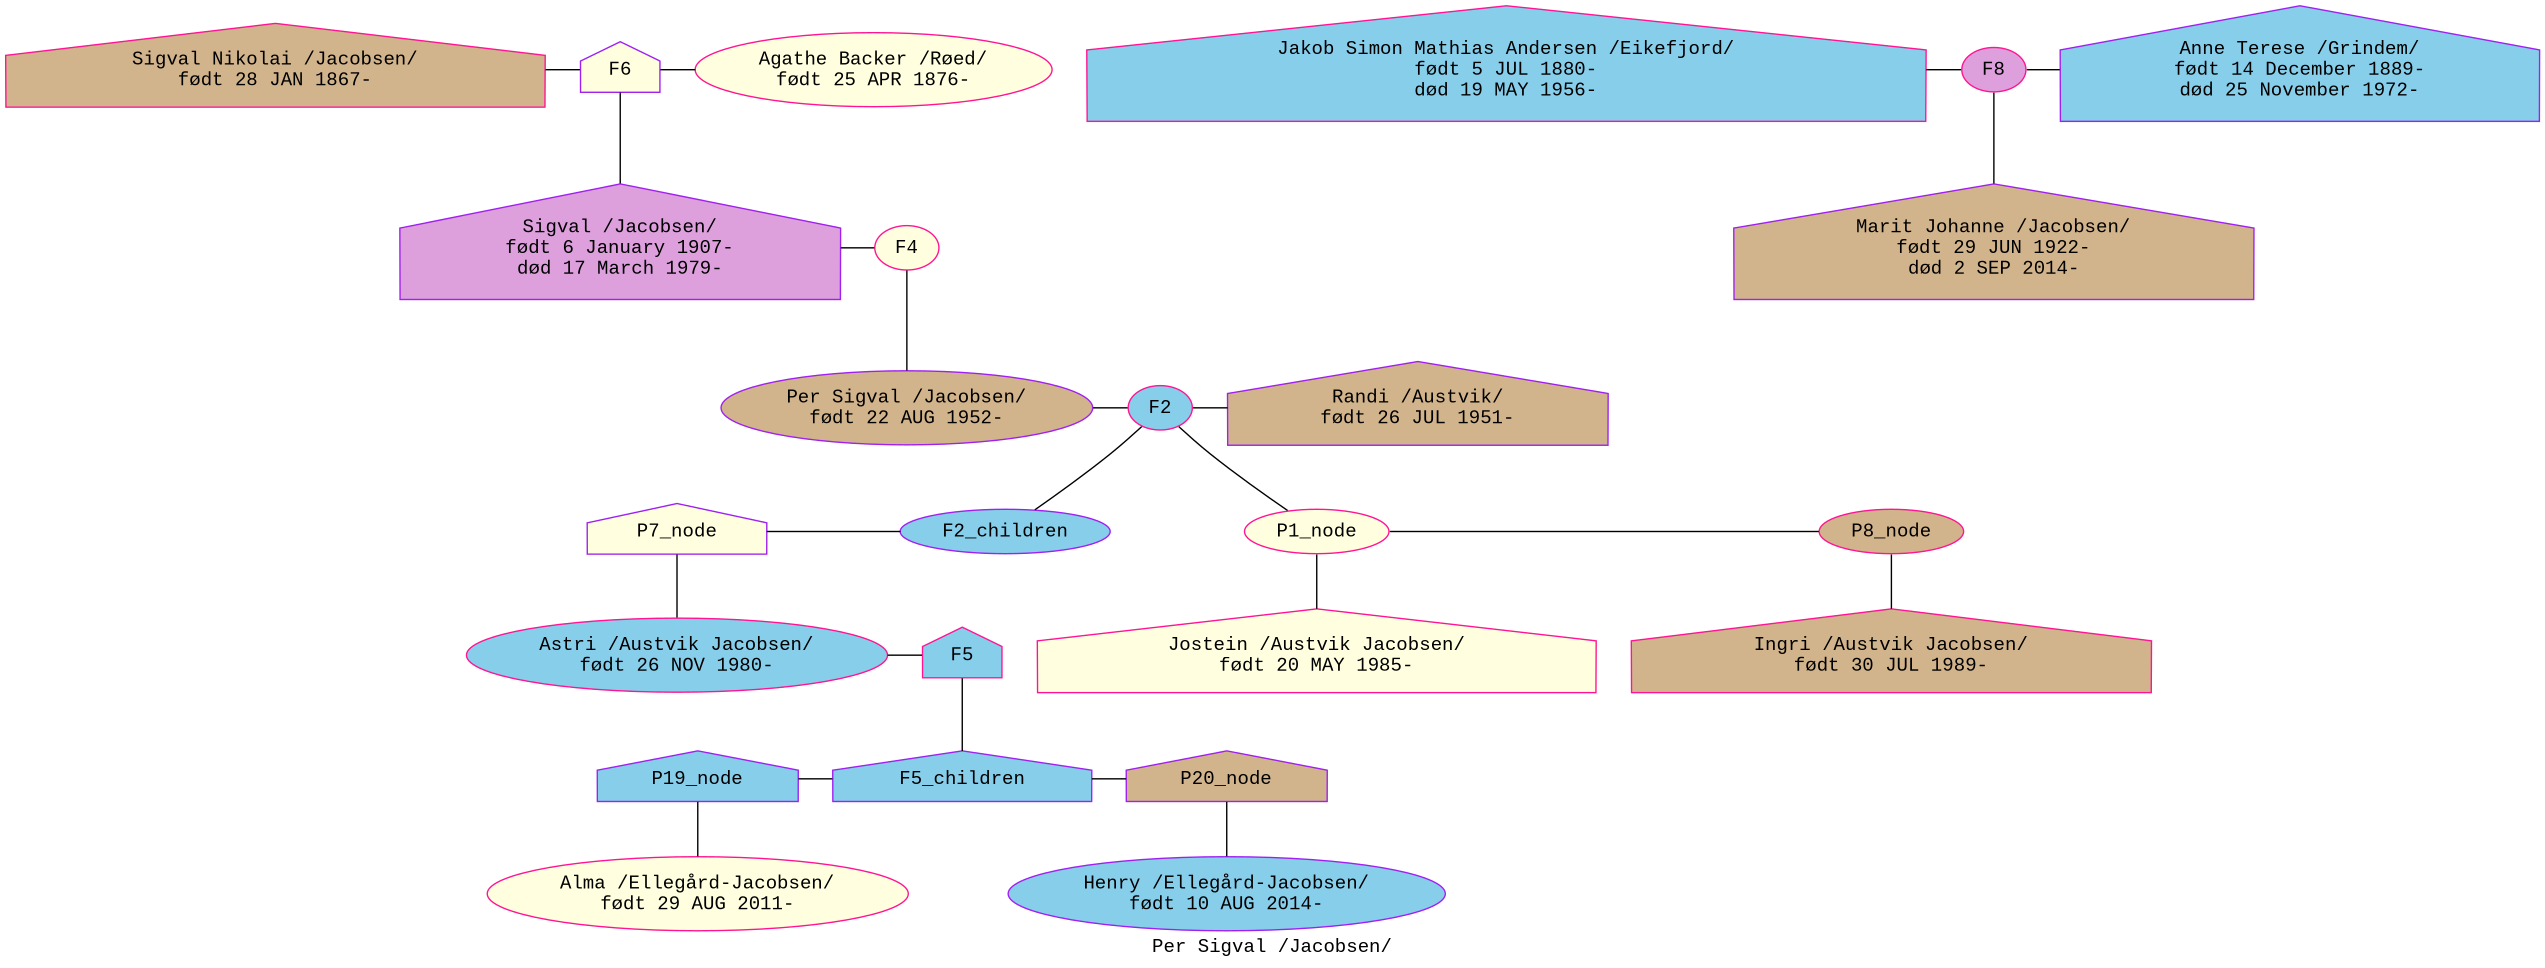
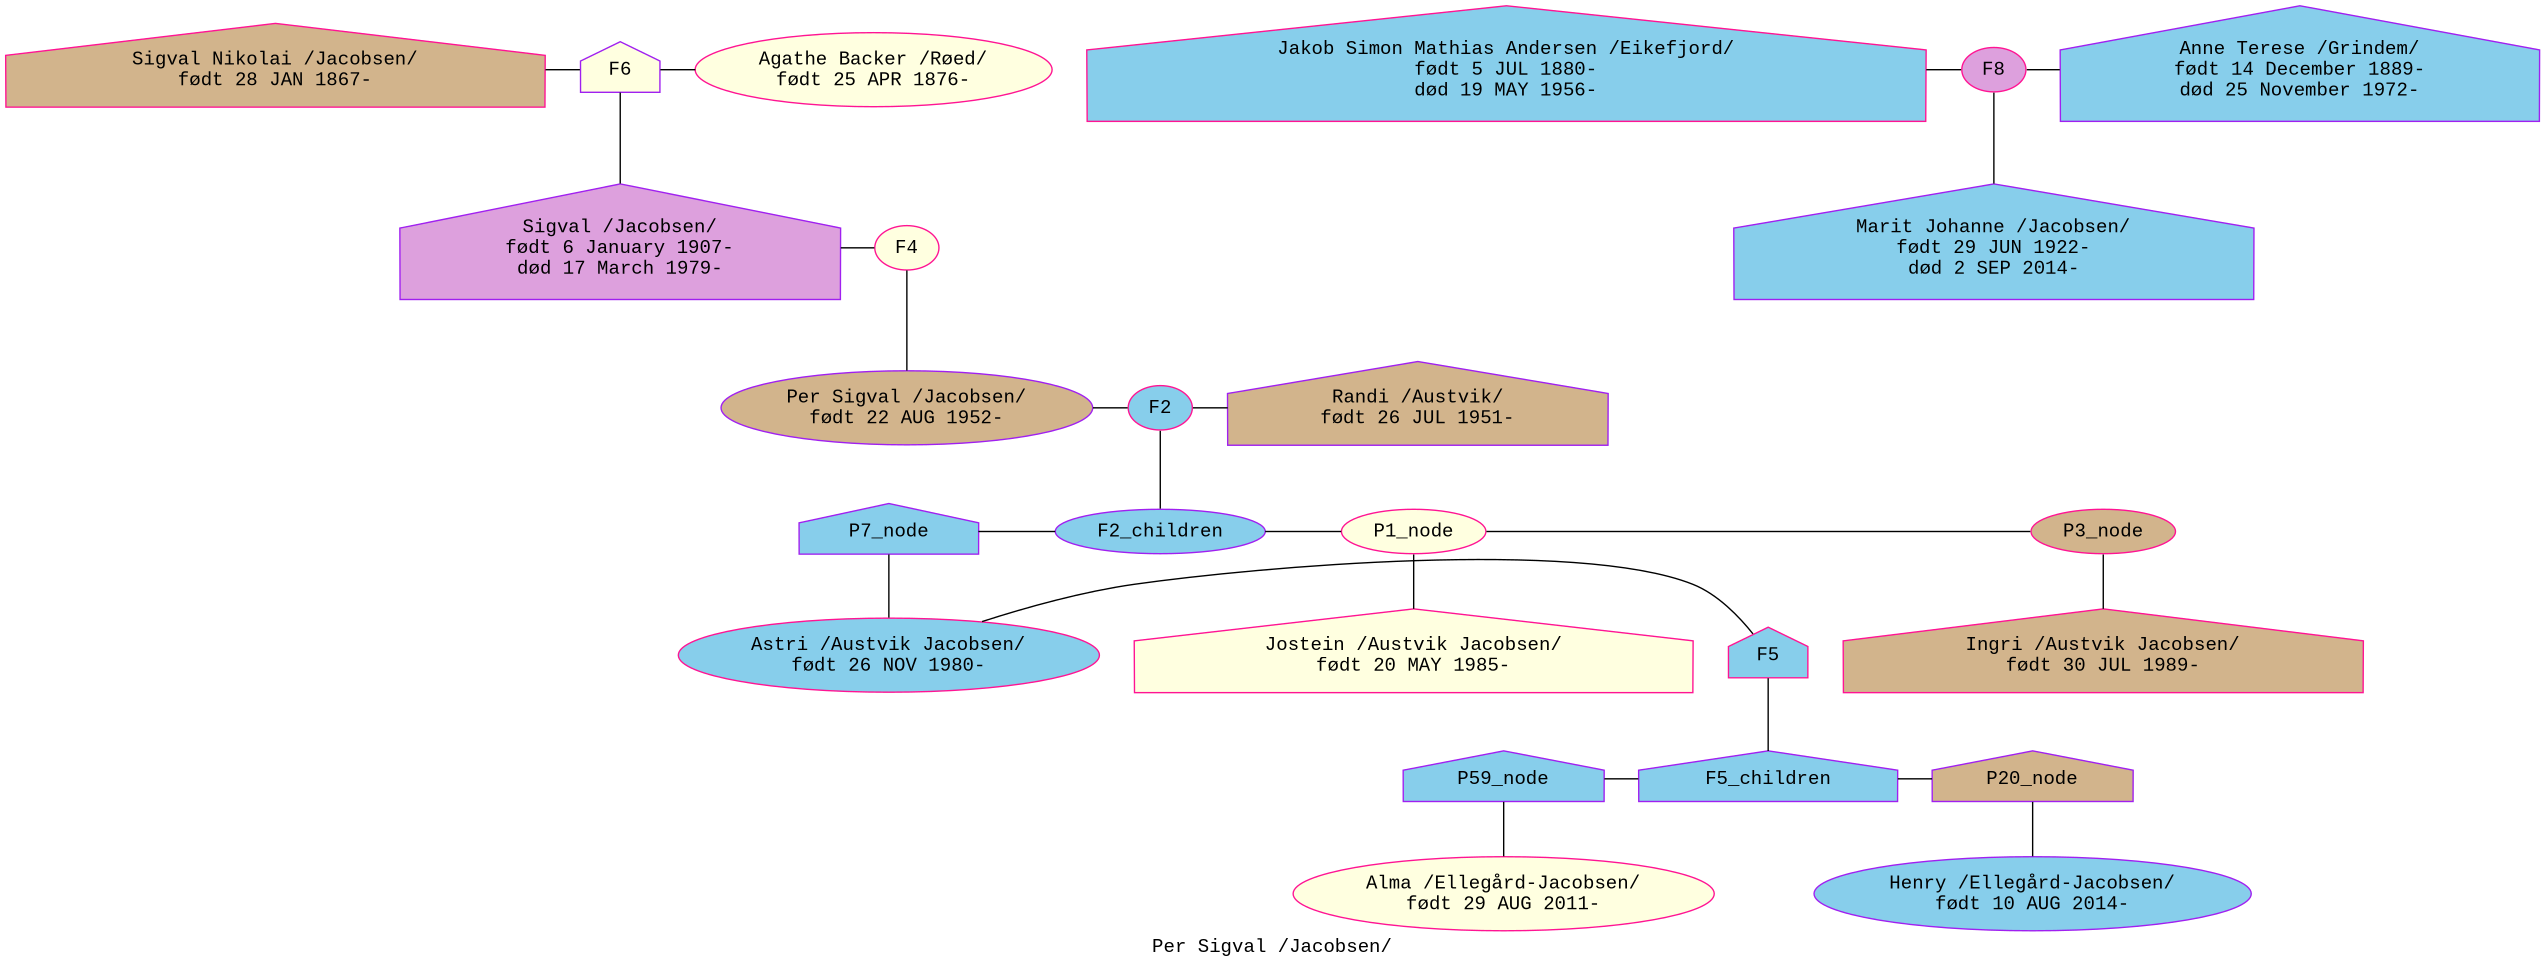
node "Marit Johanne /Jacobsen/ født 29 JUN 1922- død 2 SEP 2014-": fillcolor tan -> skyblue
edge "F2" -- "P1_node": now "F2_children" -- "P1_node"
node "P7_node": fillcolor lightyellow -> skyblue
node "P8_node": label "P8_node" -> "P3_node"
node "P19_node": label "P19_node" -> "P59_node"
